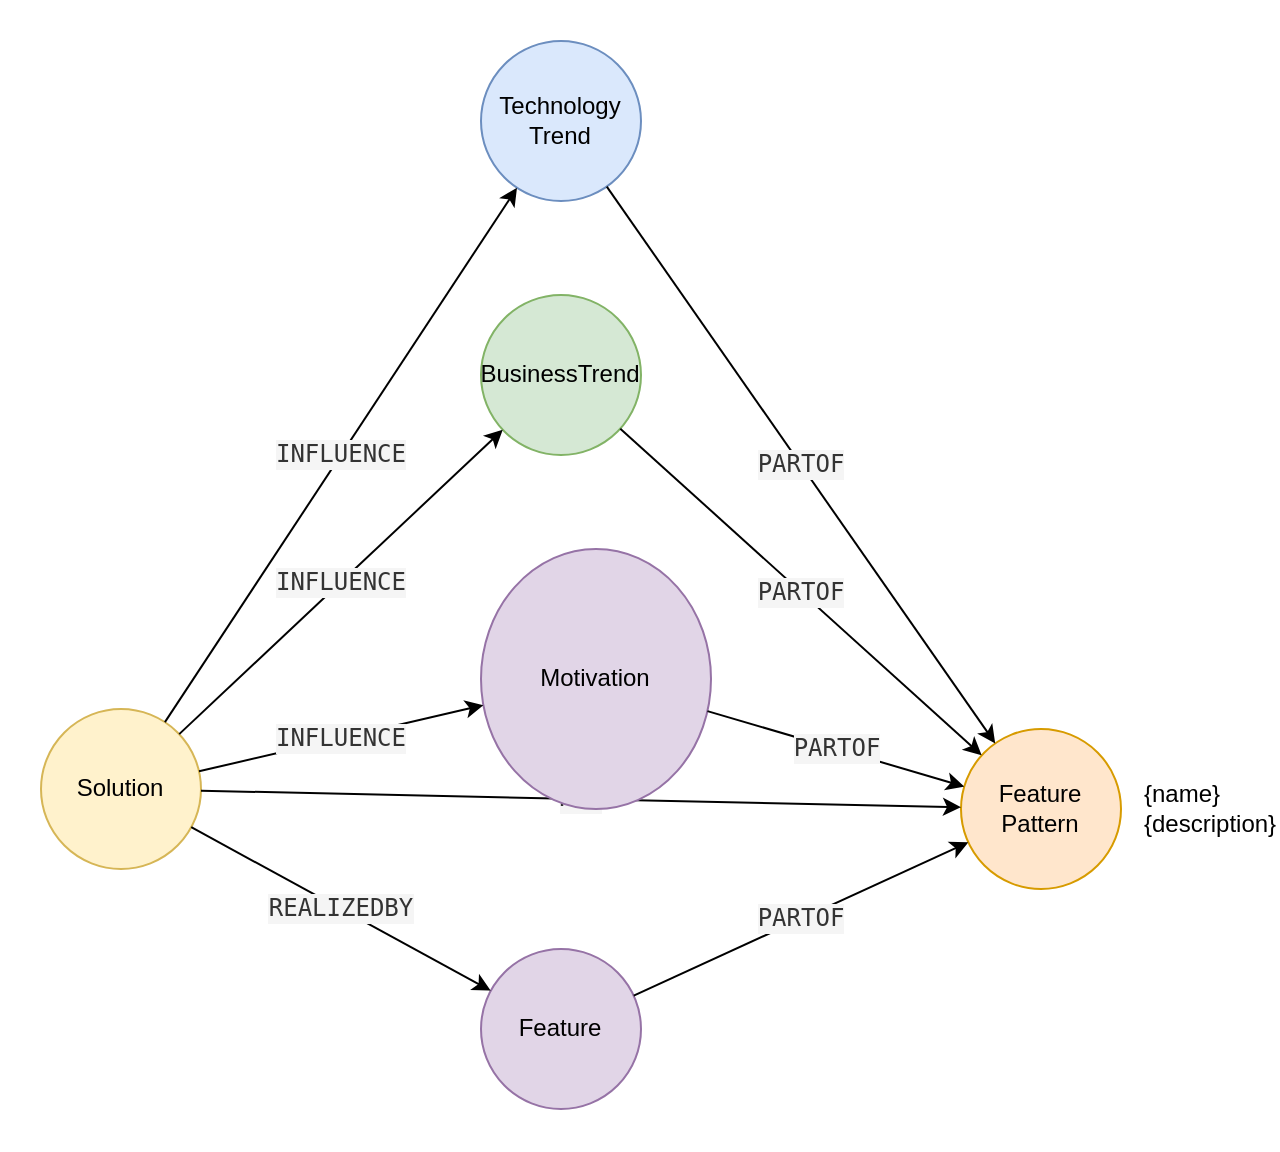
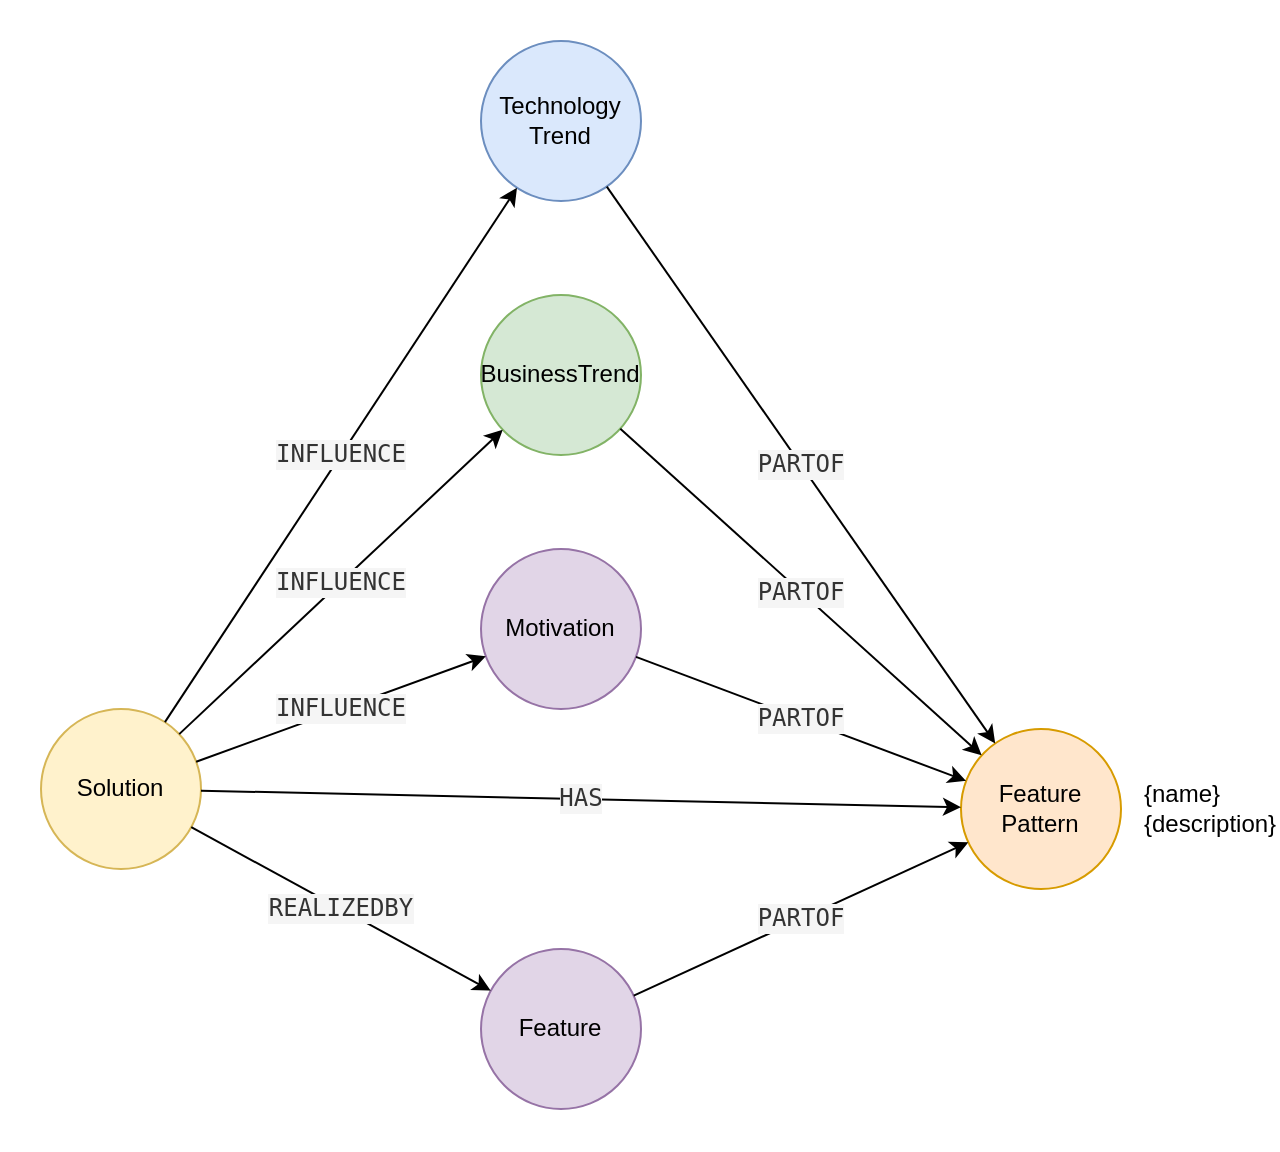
node "Motivation": size 230x260 -> 160x160
